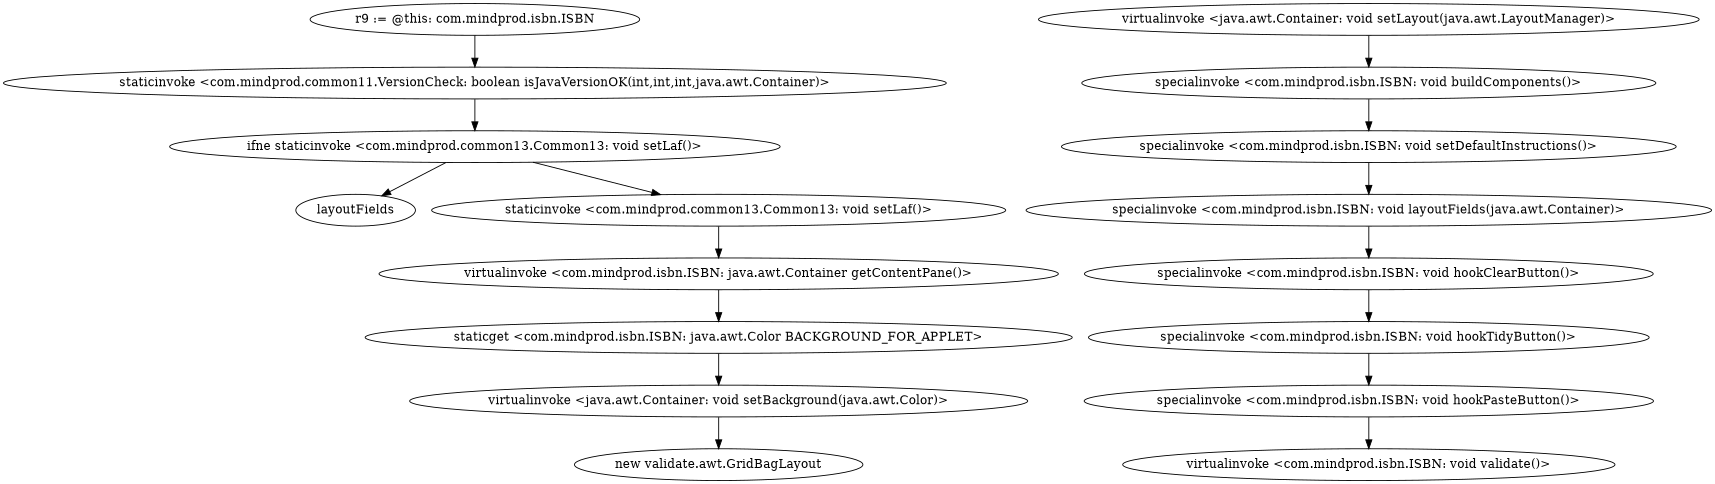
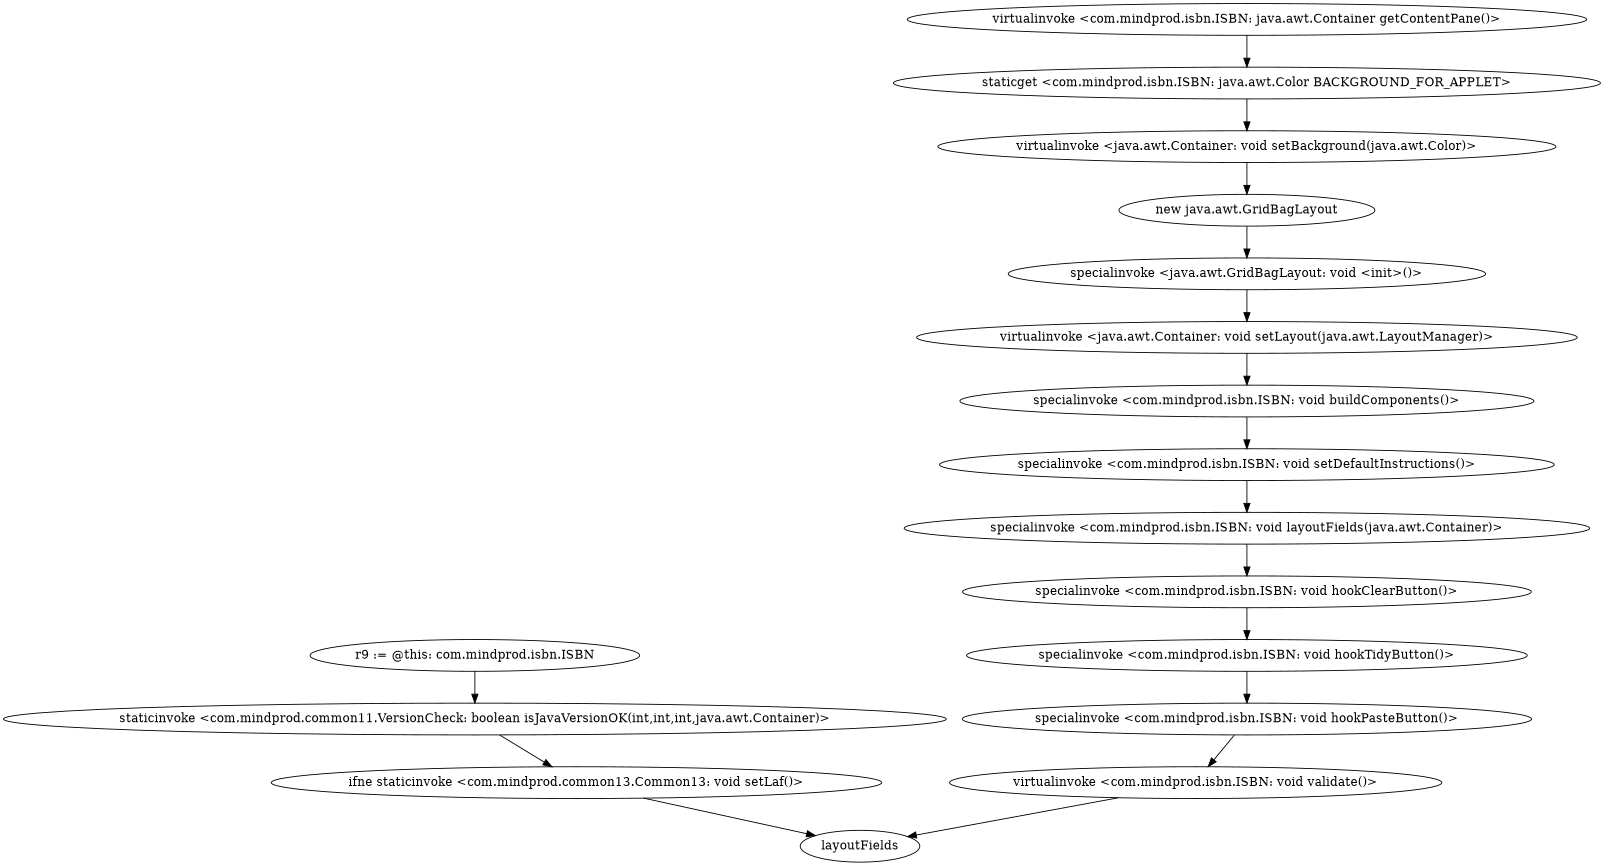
node "staticinvoke <com.mindprod.common13.Common13: void setLaf()>": removed
node "specialinvoke <java.awt.GridBagLayout: void <init>()>": added
node "new validate.awt.GridBagLayout": label "new validate.awt.GridBagLayout" -> "new java.awt.GridBagLayout"
edge "virtualinvoke <com.mindprod.isbn.ISBN: void validate()>" -> "layoutFields": added
